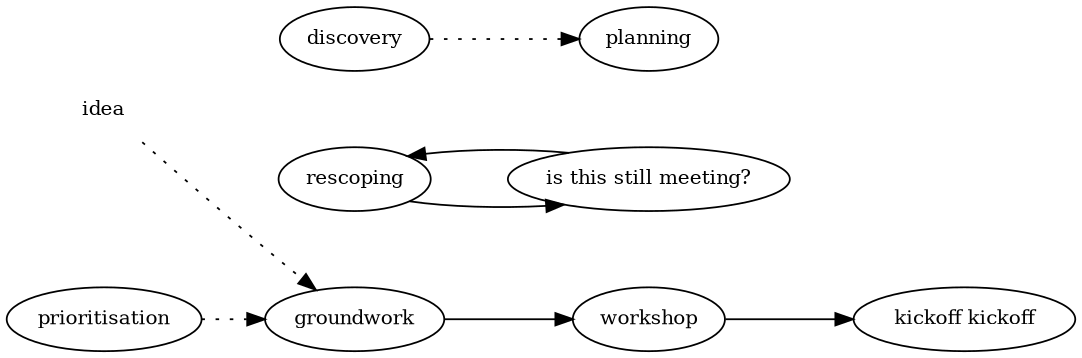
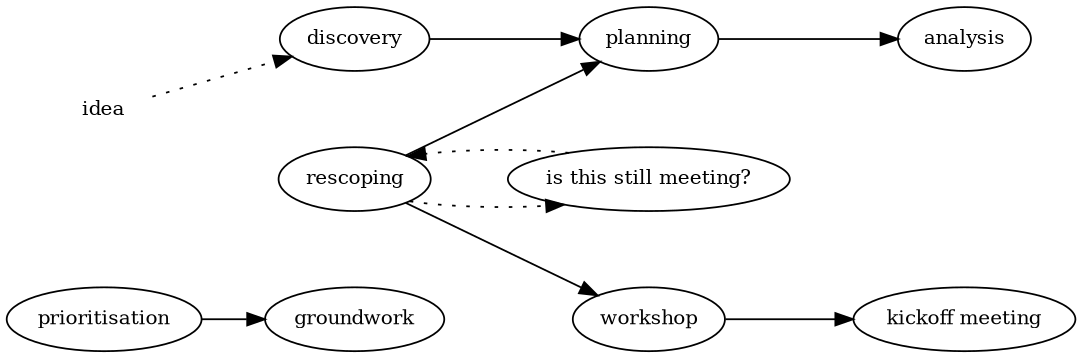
edge "discovery" -> "planning": style dotted -> solid
node "analysis": added
edge "rescoping" -> "planning": added
edge "is this still meeting?" -> "rescoping": style solid -> dotted
edge "rescoping" -> "is this still meeting?": style solid -> dotted
edge "idea" -> "groundwork": now "idea" -> "discovery"
edge "prioritisation" -> "groundwork": style dotted -> solid
edge "groundwork" -> "workshop": now "rescoping" -> "workshop"
node "kickoff kickoff": label "kickoff kickoff" -> "kickoff meeting"
